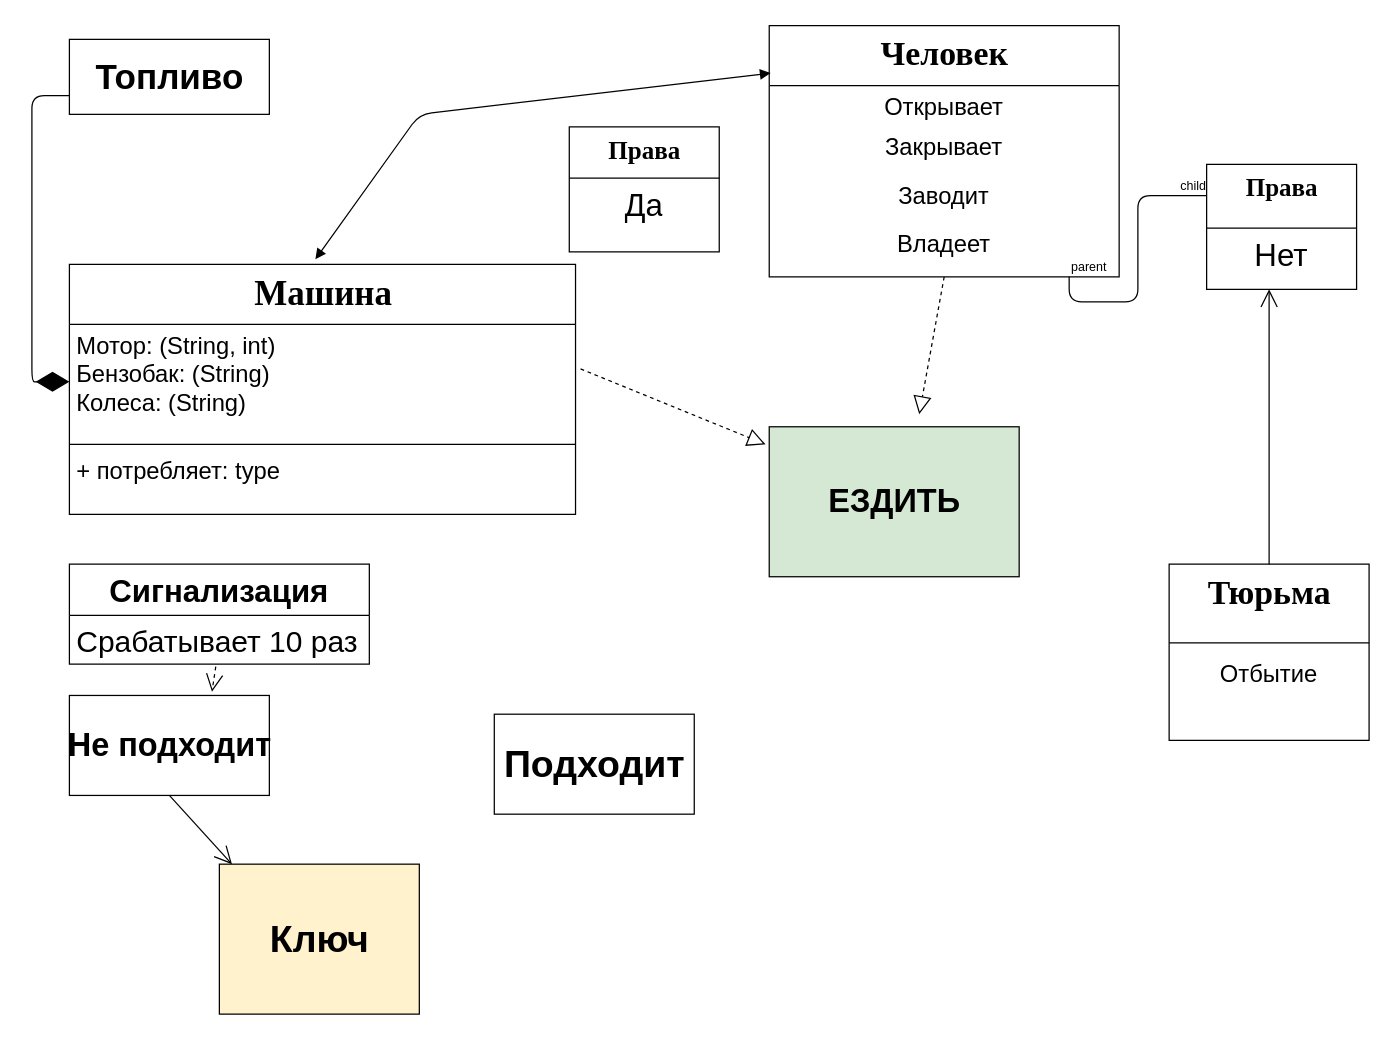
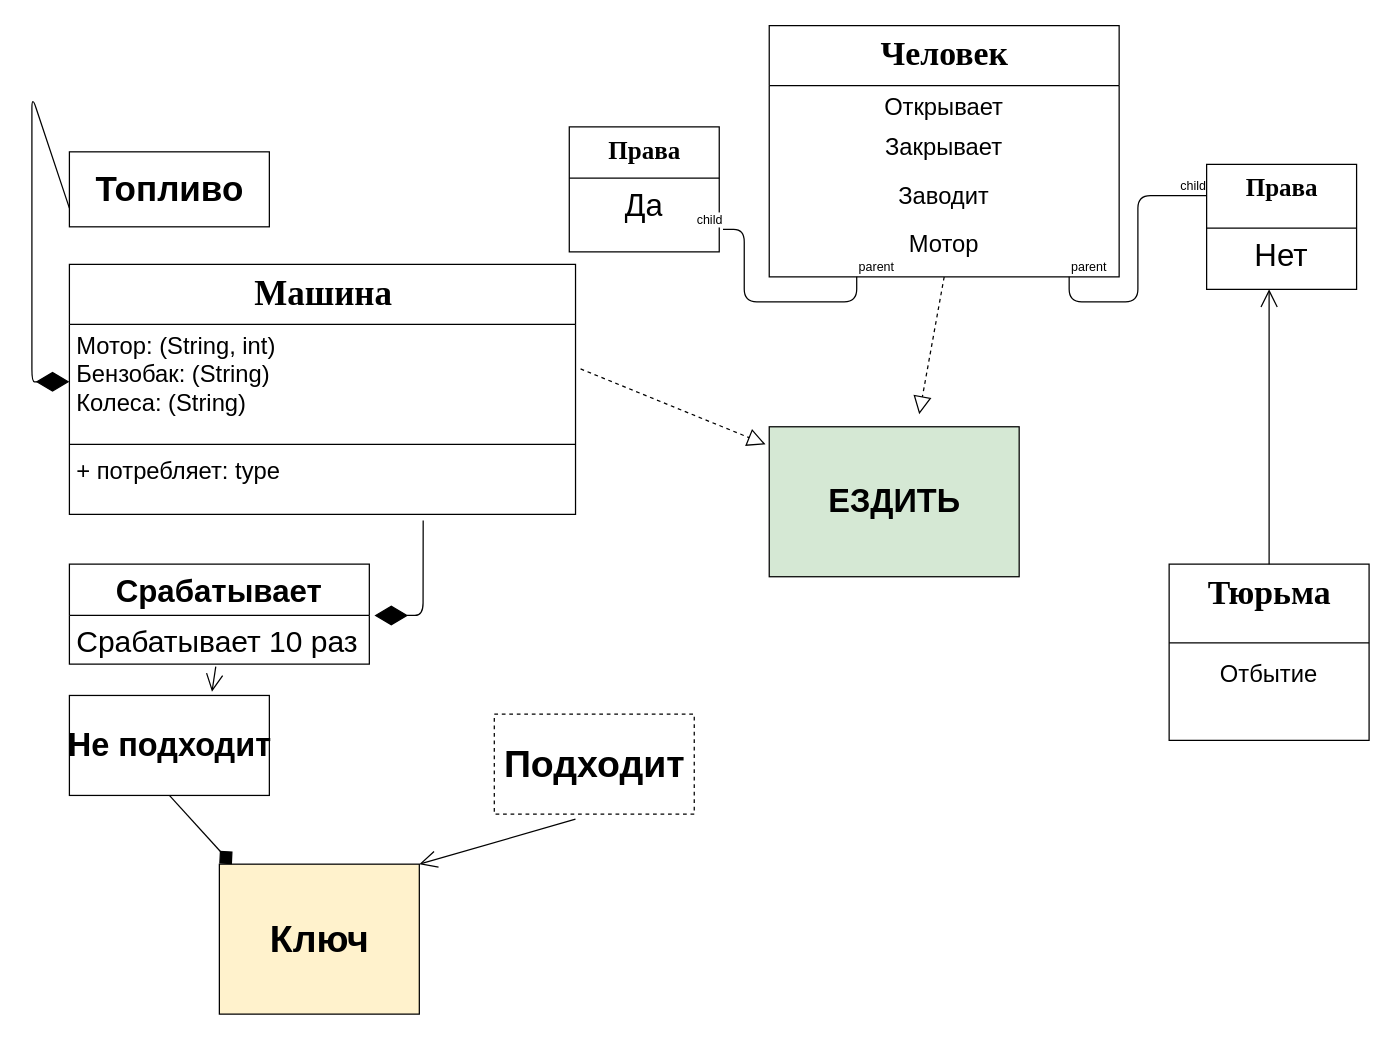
node "Топливо": moved (169, 77) -> (169, 189)
edge "Человек" -- "Машина": removed
node "Владеет": label "Владеет" -> "Мотор"
edge "Человек" -- "Да": added, labels "parent", "child"
edge "+ потребляет: type" -> "Срабатывает 10 раз": added
node "Сигнализация": label "Сигнализация" -> "Срабатывает"
edge "Срабатывает 10 раз" -> "Не подходит": style dashed -> solid
node "Подходит": style solid -> dashed
edge "Подходит" -> "Ключ": added
edge "Не подходит" -> "Ключ": arrowhead open -> diamond
